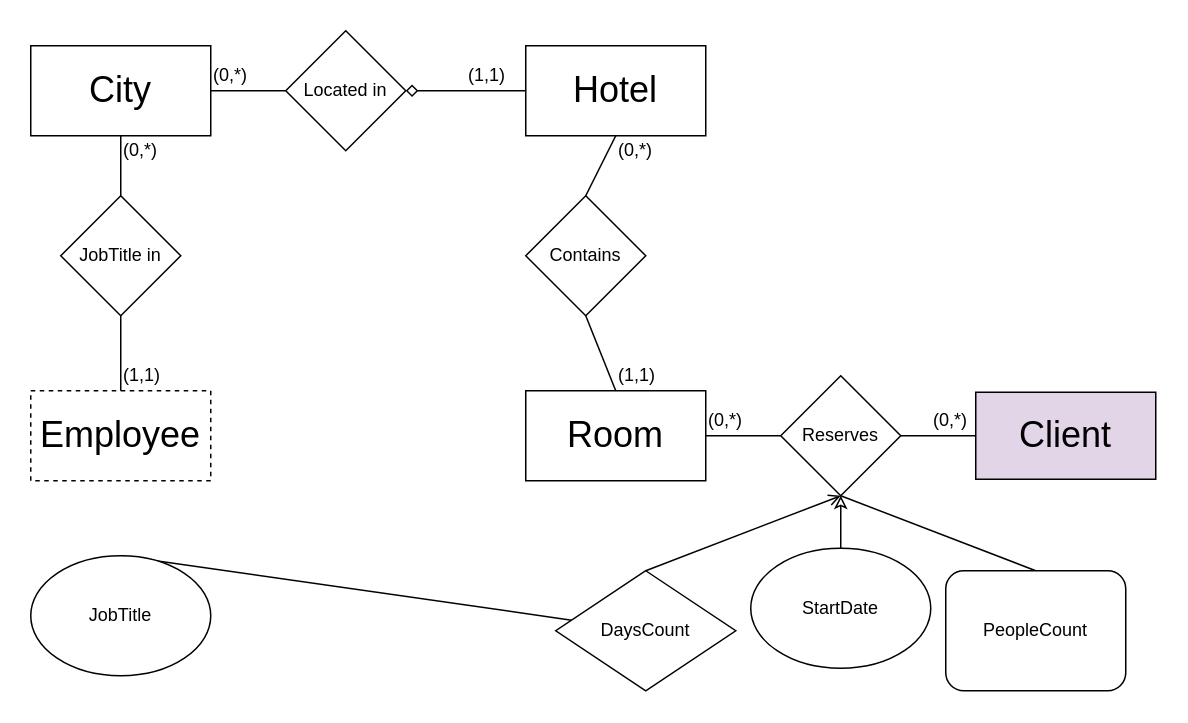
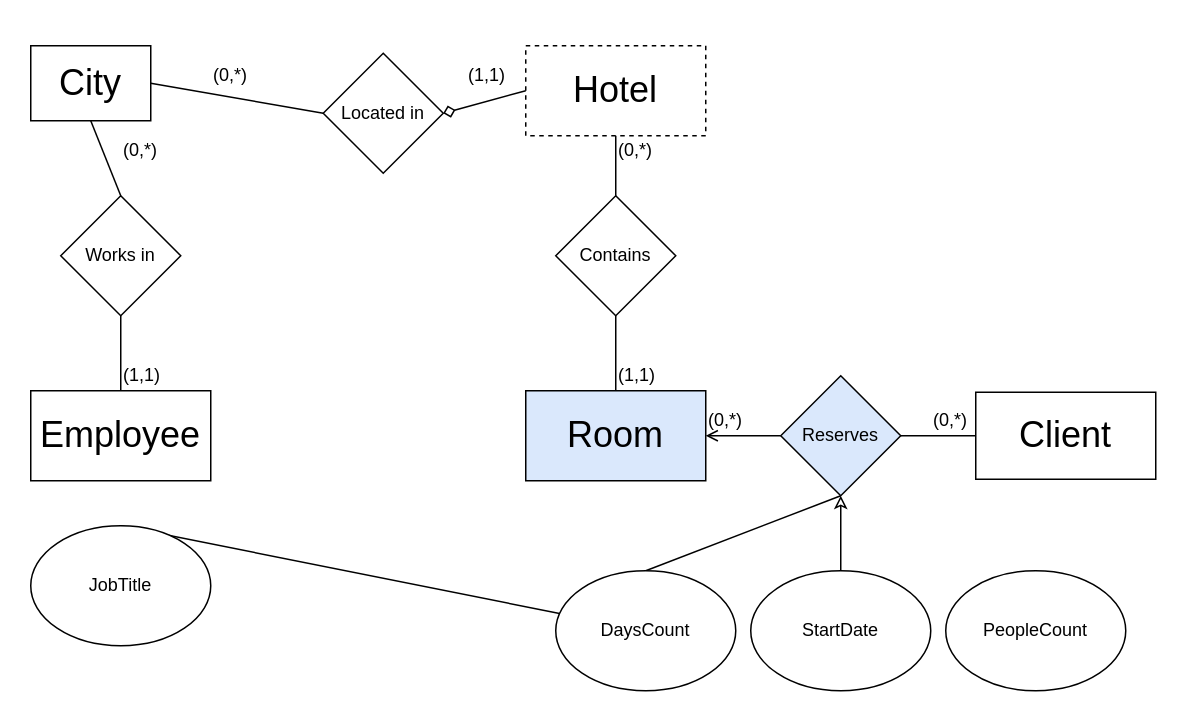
node "City": size 180x90 -> 120x75
node "Located in": moved (346, 91) -> (383, 113)
node "Hotel": style solid -> dashed
node "JobTitle in": label "JobTitle in" -> "Works in"
node "Contains": moved (586, 256) -> (616, 256)
node "Employee": style dashed -> solid
node "Room": fillcolor #ffffff -> #dae8fc
edge "Room" -- "Reserves": arrowhead none -> open
node "Reserves": fillcolor #ffffff -> #dae8fc
node "Client": fillcolor #e1d5e7 -> #ffffff
edge "DaysCount" -> "Reserves": arrowhead open -> none
edge "Reserves" -- "PeopleCount": removed
node "StartDate": moved (841, 608) -> (841, 631)
node "JobTitle": moved (121, 616) -> (121, 586)
node "DaysCount": shape diamond -> ellipse
node "PeopleCount": shape rounded rectangle -> ellipse
